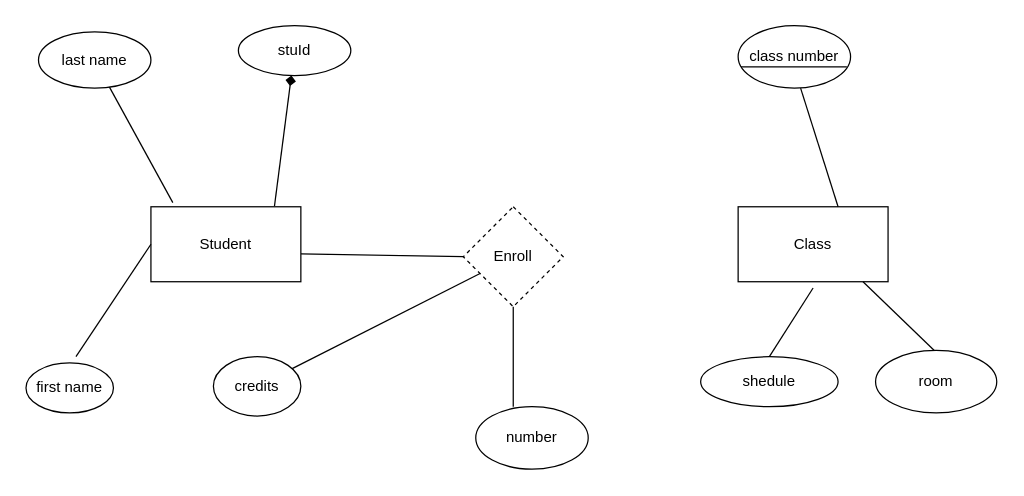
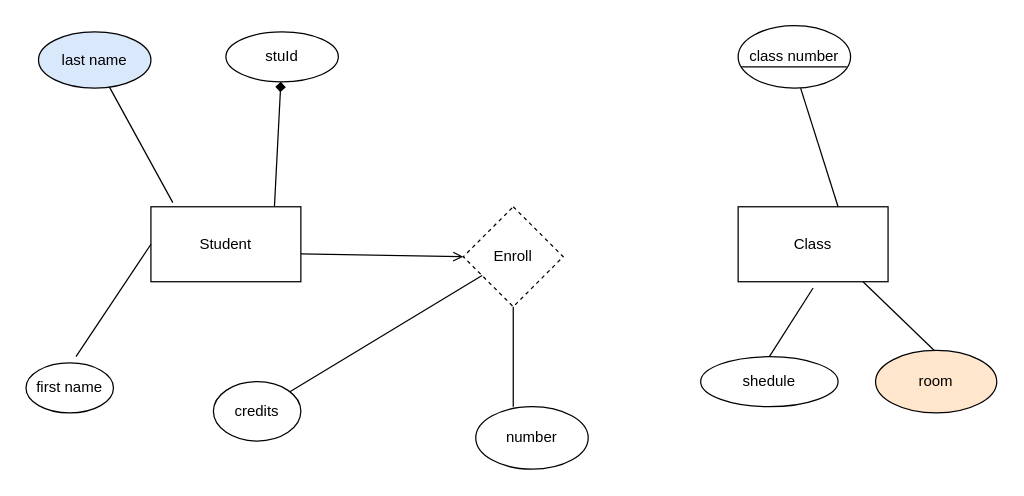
node "stuId": moved (294, 51) -> (282, 57)
node "last name": fillcolor #ffffff -> #dae8fc
edge "Student" -- "Enroll": arrowhead none -> open
node "room": fillcolor #ffffff -> #ffe6cc
node "credits": moved (257, 387) -> (257, 412)
